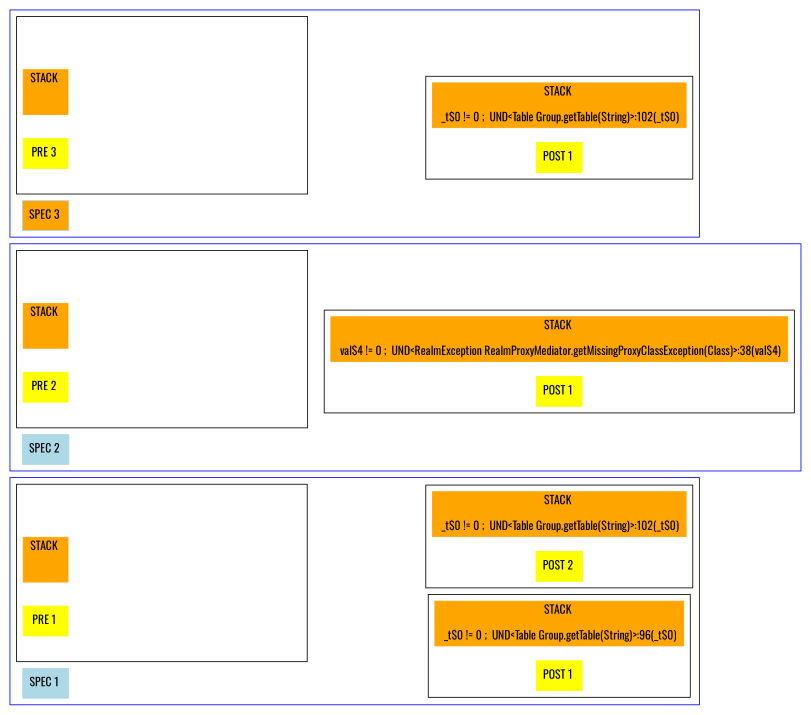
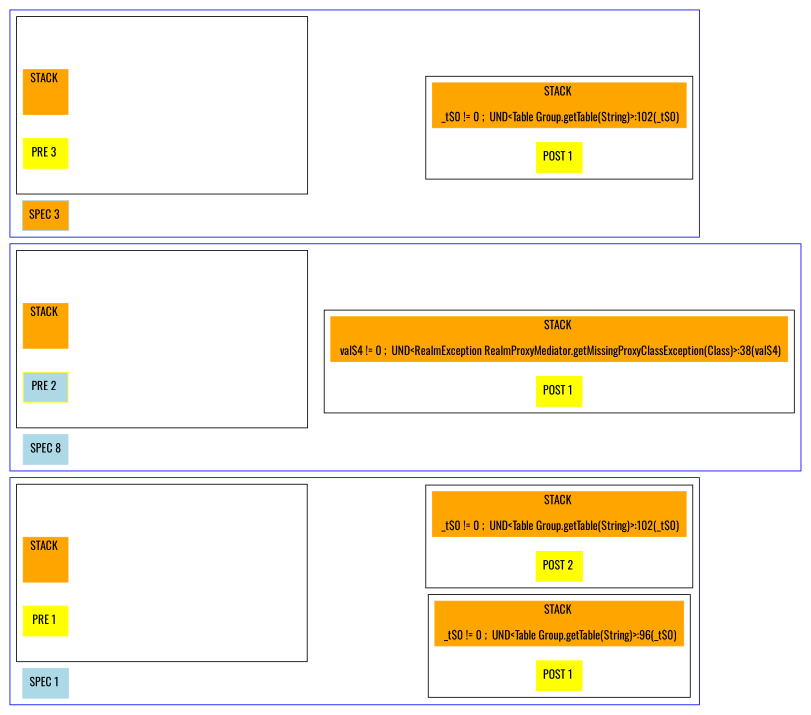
node "PRE 2": fillcolor yellow -> lightblue
node "SPEC 2": label "SPEC 2" -> "SPEC 8"
